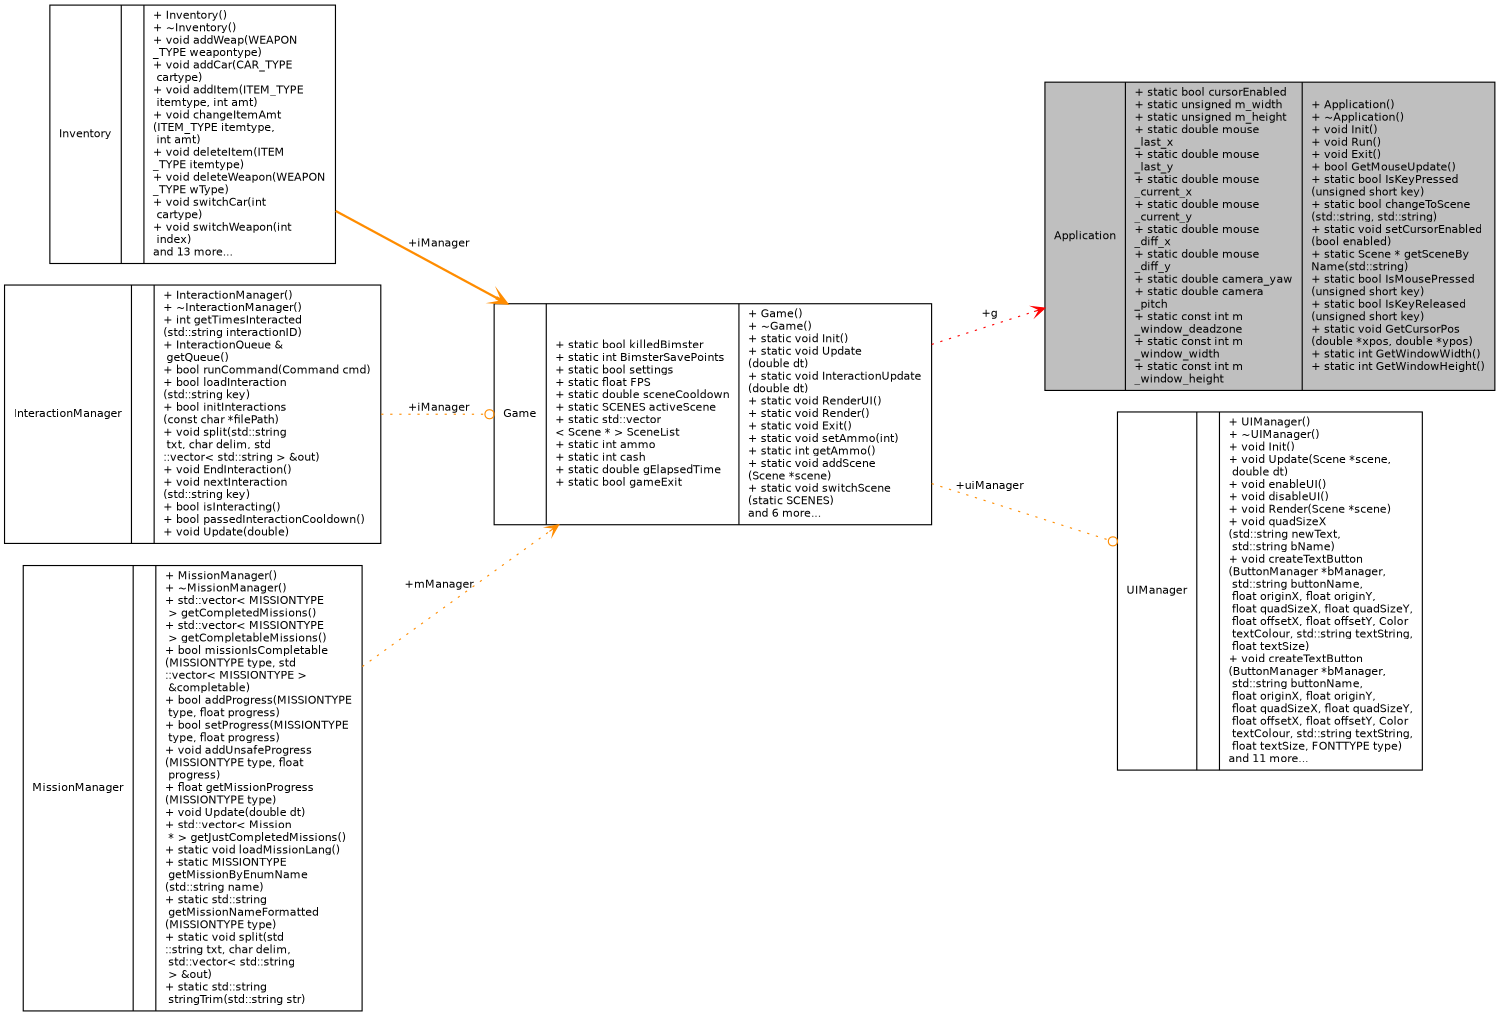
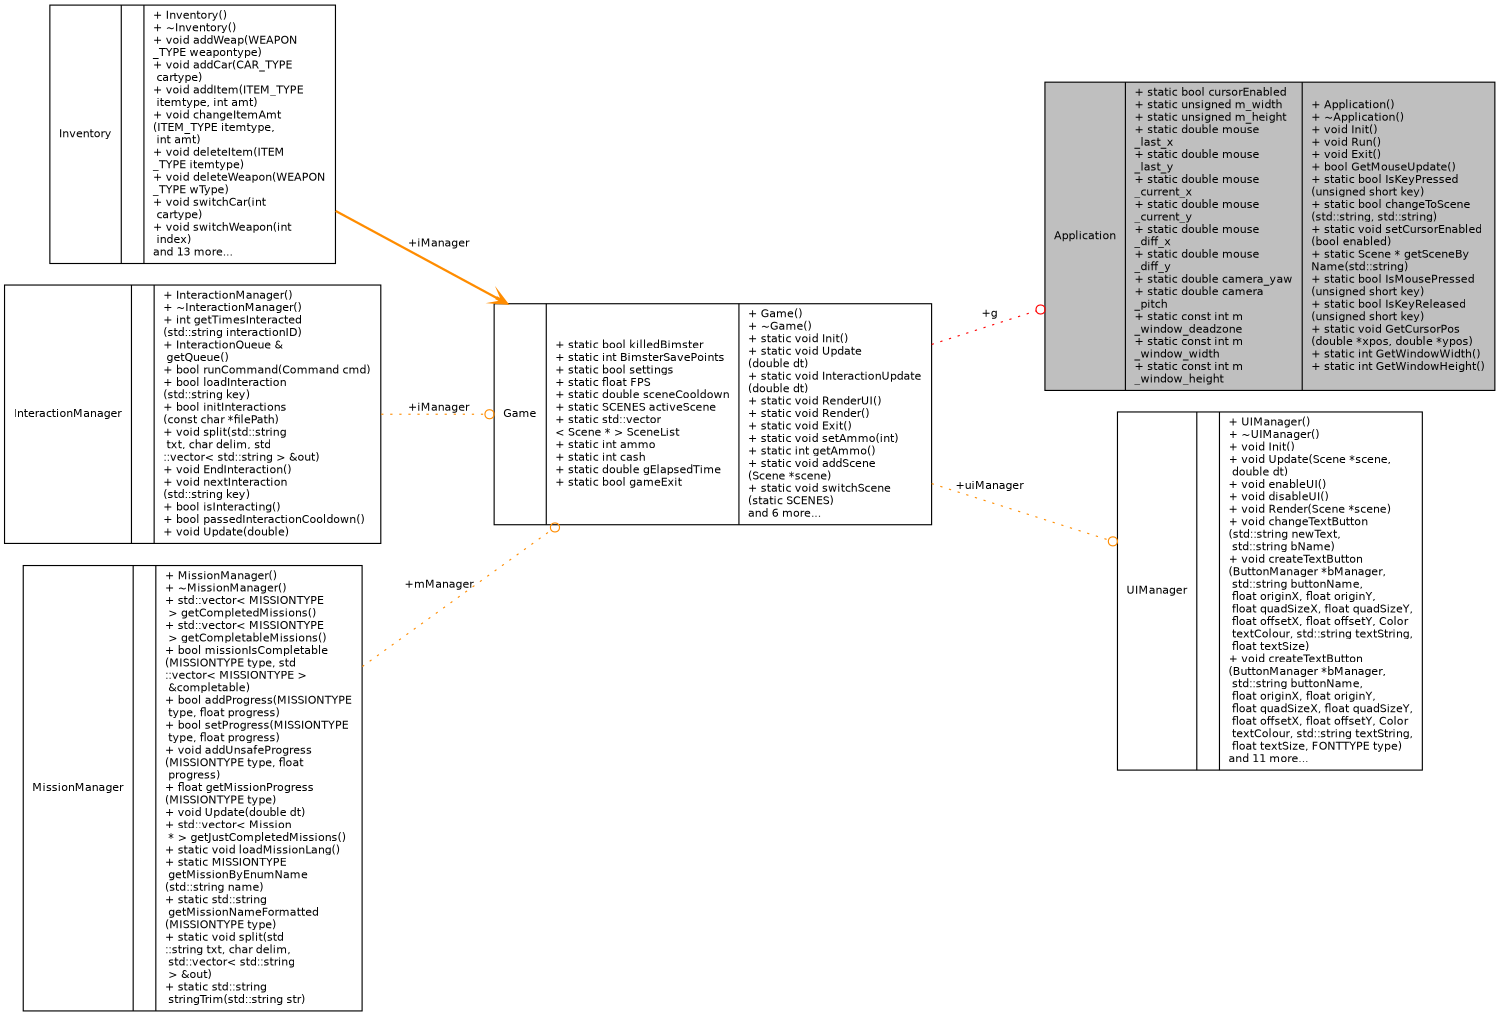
edge "Game" -> "Application": arrowhead vee -> odot
node "UIManager": text "+ void quadSizeX" -> "+ void changeTextButton"
edge "MissionManager" -> "Game": arrowhead vee -> odot
